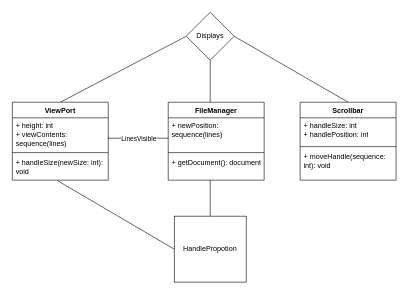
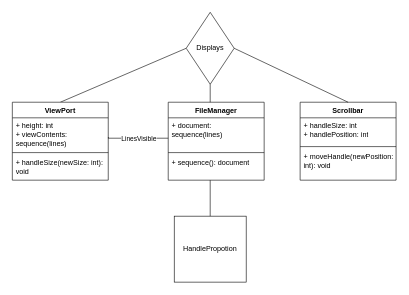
node "Displays": size 48x48 -> 48x72
node "+ newPosition: sequence(lines)": label "+ newPosition: sequence(lines)" -> "+ document: sequence(lines)"
node "+ moveHandle(sequence: int): void": label "+ moveHandle(sequence: int): void" -> "+ moveHandle(newPosition: int): void"
node "+ getDocument(): document": label "+ getDocument(): document" -> "+ sequence(): document"
edge "+ handleSize(newSize: int): void" -- "HandlePropotion": removed
